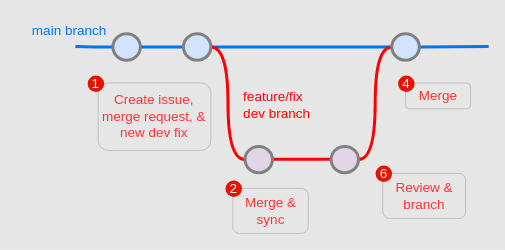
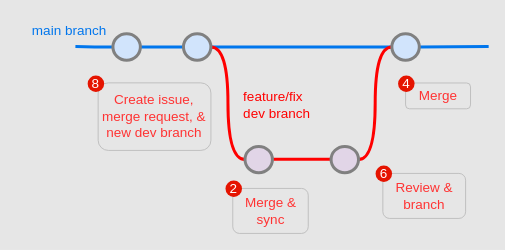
node "1": label "1" -> "8"
node "Create issue, merge request, & new dev fix": label "Create issue, merge request, & new dev fix" -> "Create issue, merge request, & new dev branch"
